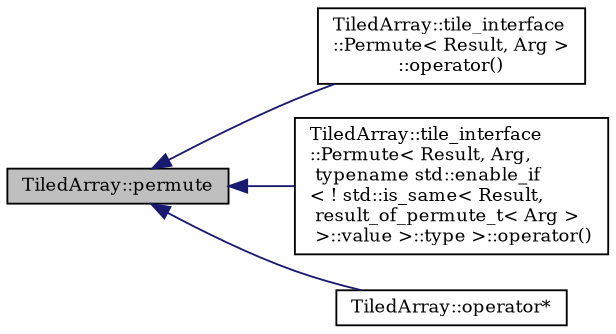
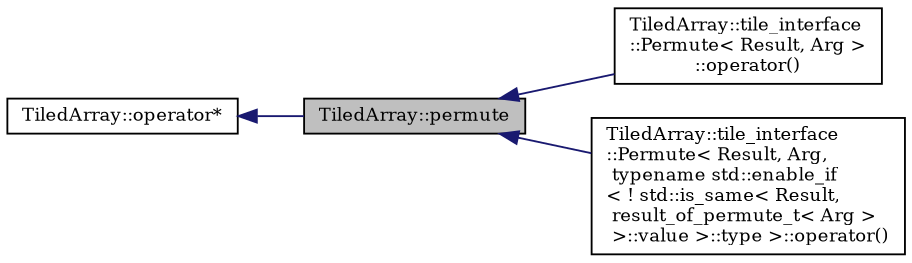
edge "TiledArray::operator*" -> "TiledArray::permute": reversed
